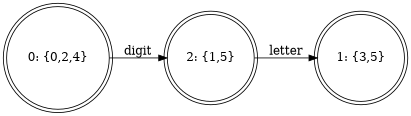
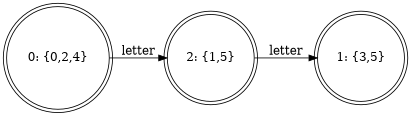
edge "0: {0,2,4}" -> "2: {1,5}": label "digit" -> "letter"
